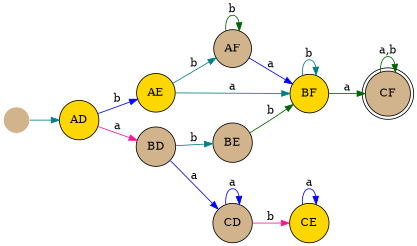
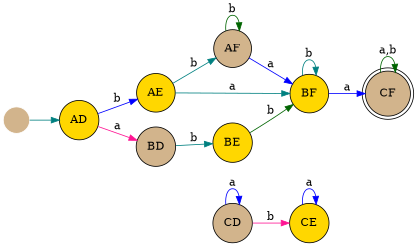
edge "BF" -> "CF": color darkgreen -> blue
node "BE": fillcolor tan -> gold
edge "BD" -> "CD": removed, label "a"
